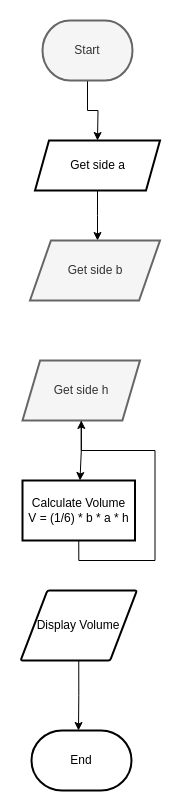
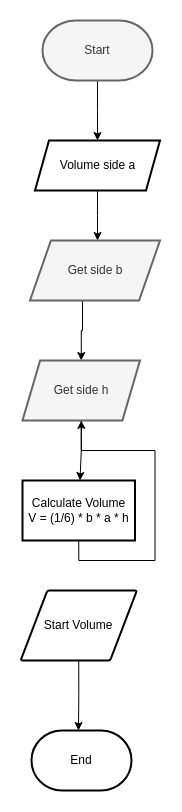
node "Start": size 90x60 -> 110x60
node "Get side a": label "Get side a" -> "Volume side a"
edge "Get side b" -> "Get side h": added
node "Display Volume": label "Display Volume" -> "Start Volume"
